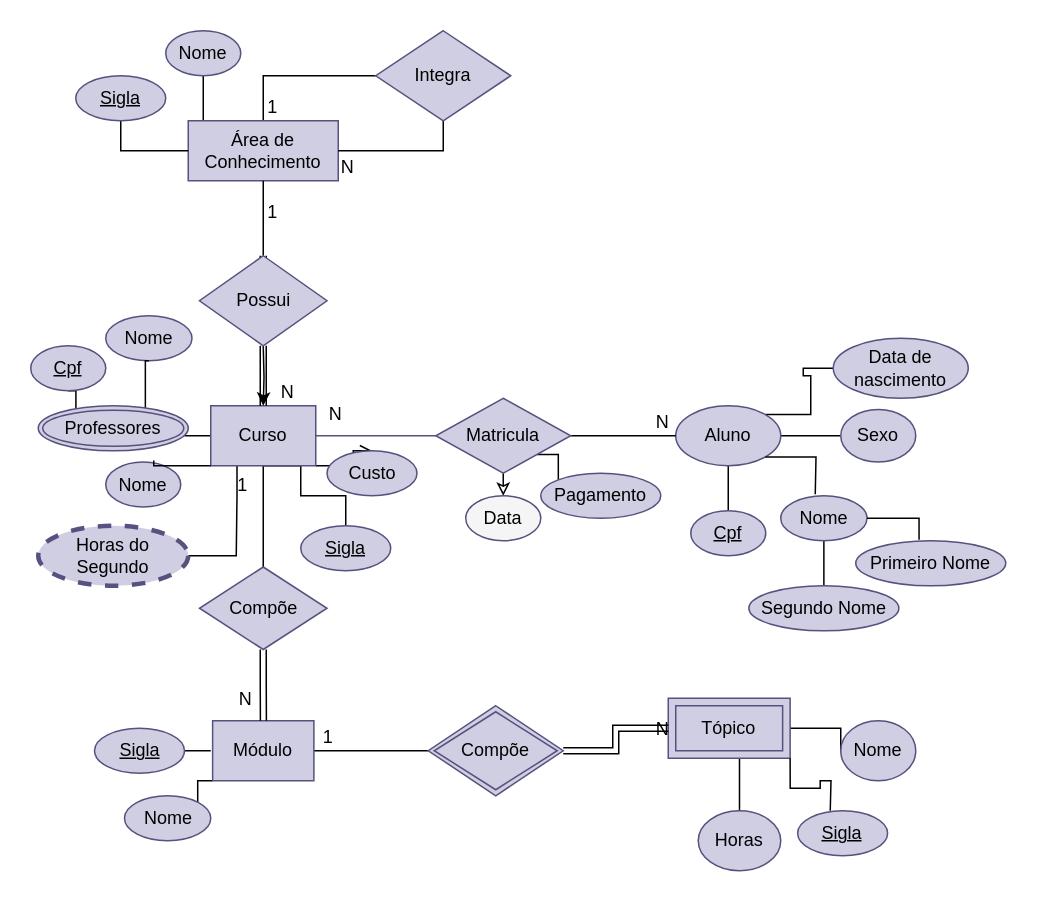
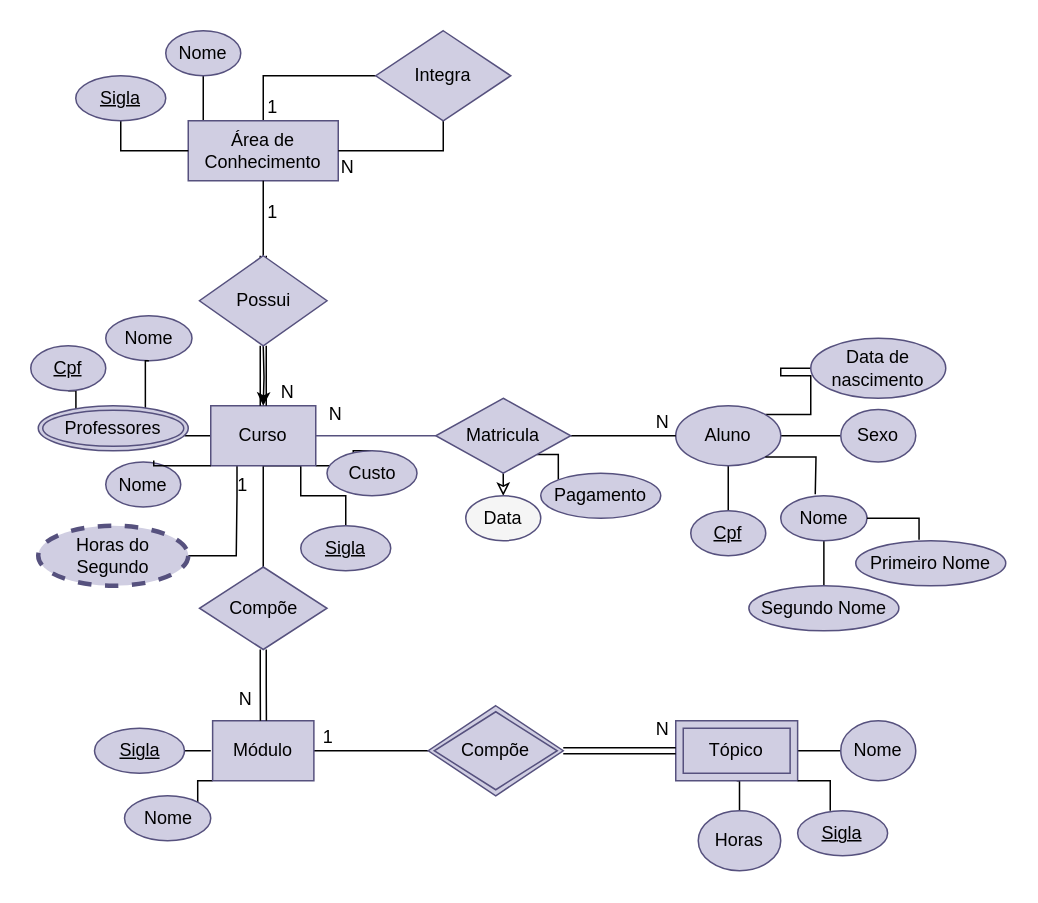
node "Data de nascimento": moved (901, 368) -> (878, 368)
edge "Curso" -> "Custo": arrowhead open -> none
node "Tópico": moved (729, 728) -> (737, 751)
